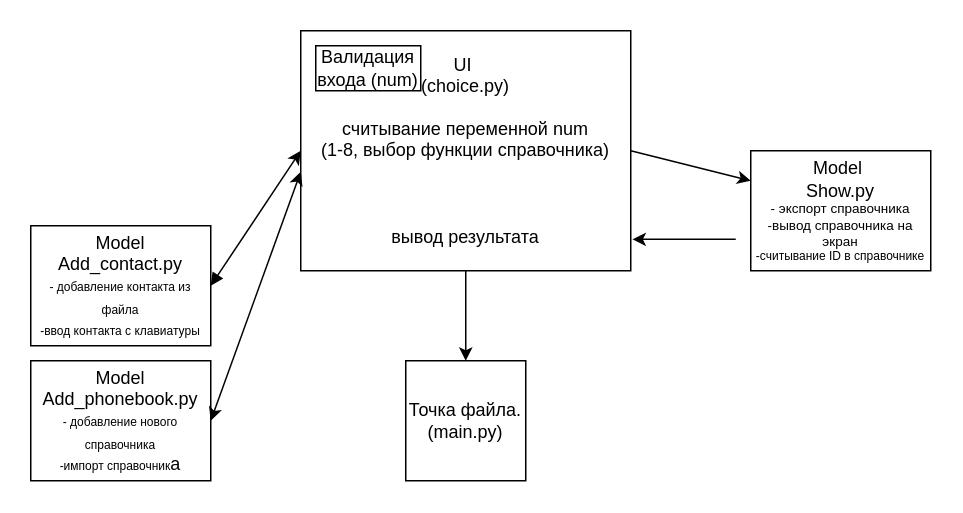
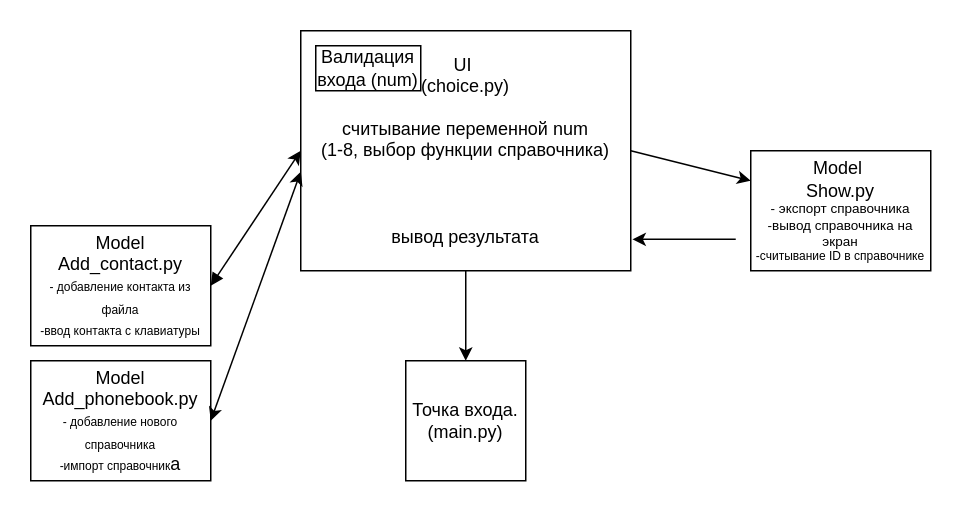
node "Точка файла. (main.py)": label "Точка файла. (main.py)" -> "Точка входа. (main.py)"
